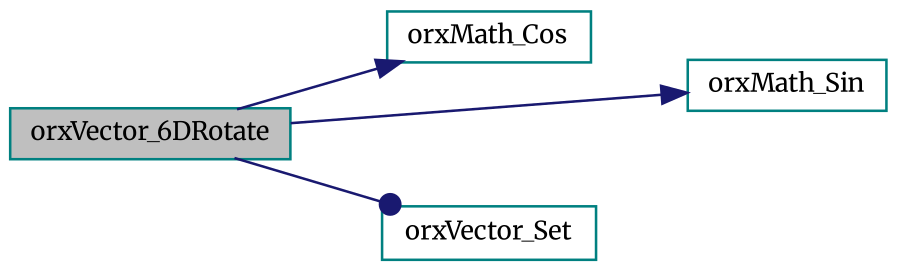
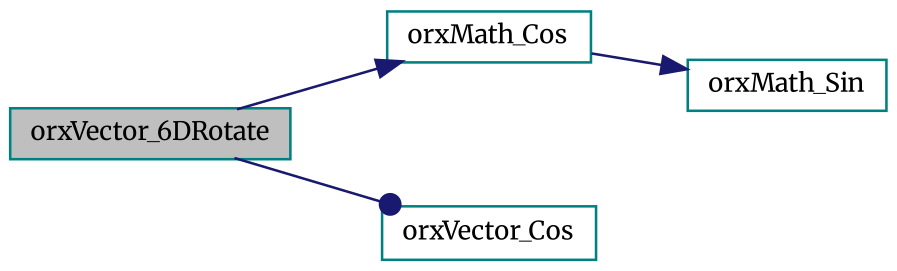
edge "orxVector_6DRotate" -> "orxMath_Sin": now "orxMath_Cos" -> "orxMath_Sin"
node "orxVector_Set": label "orxVector_Set" -> "orxVector_Cos"
